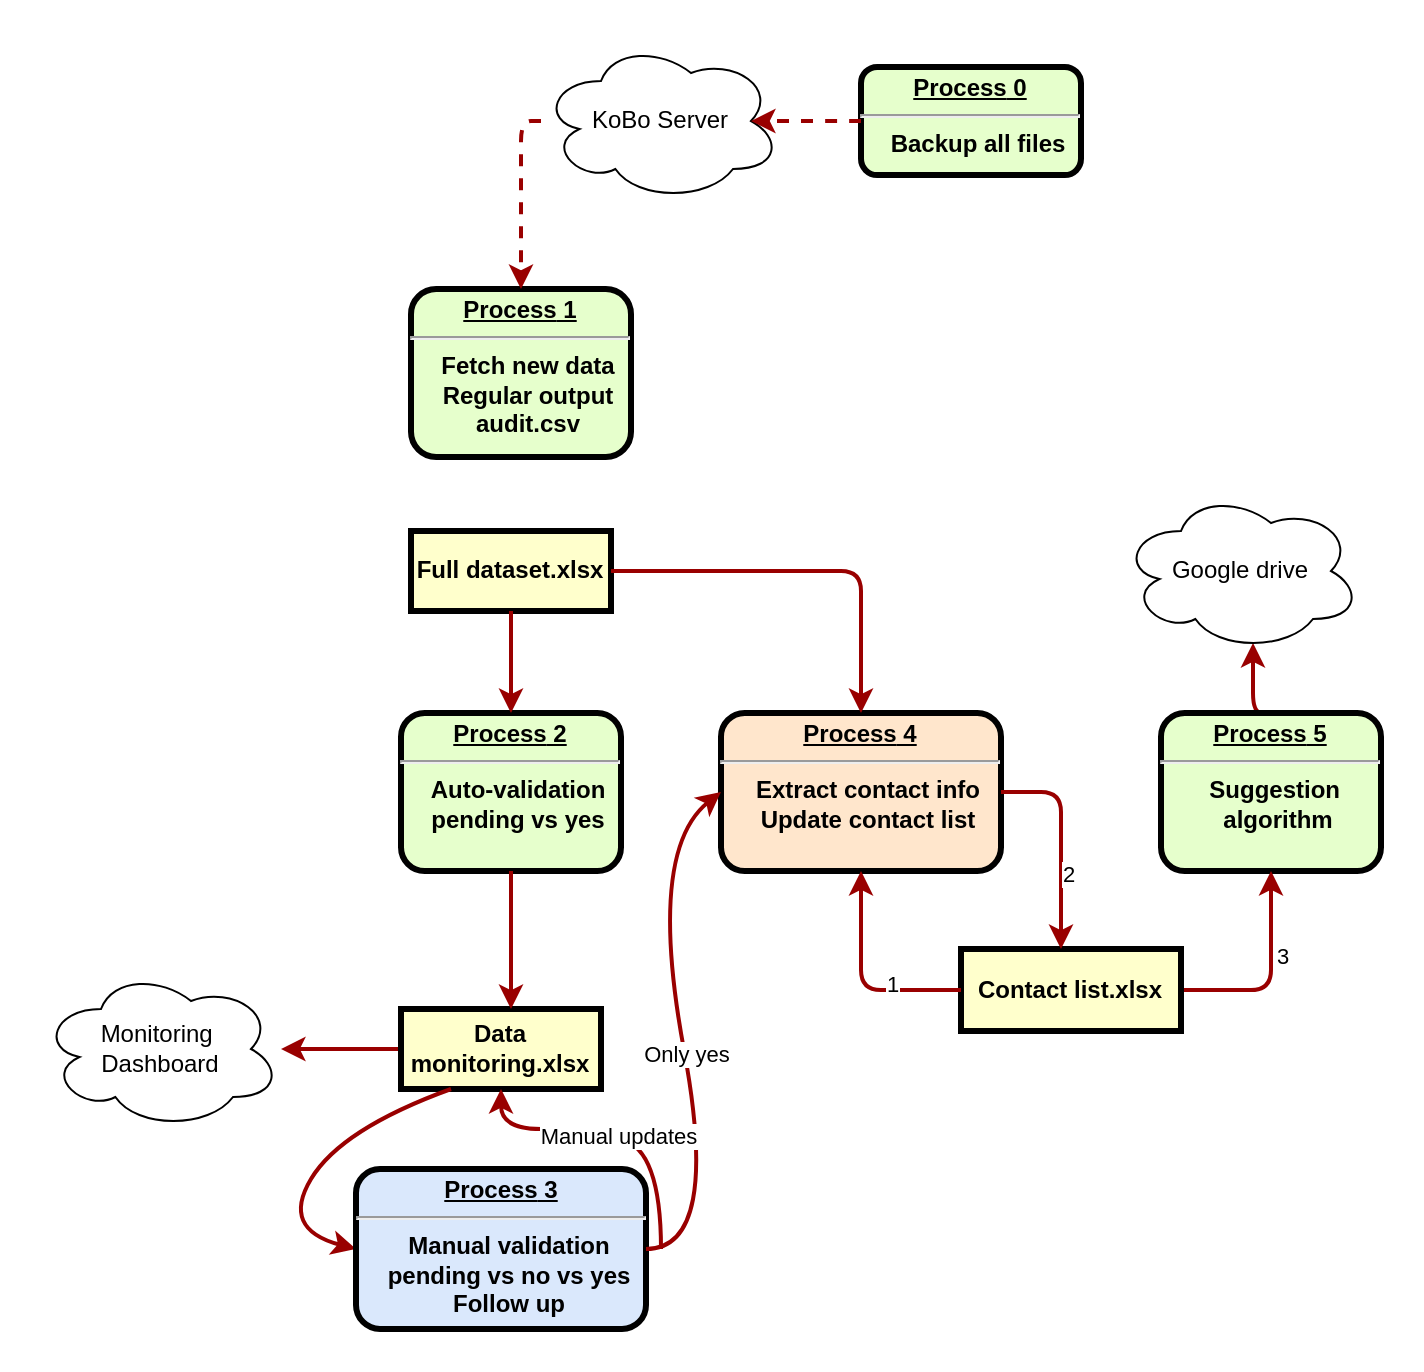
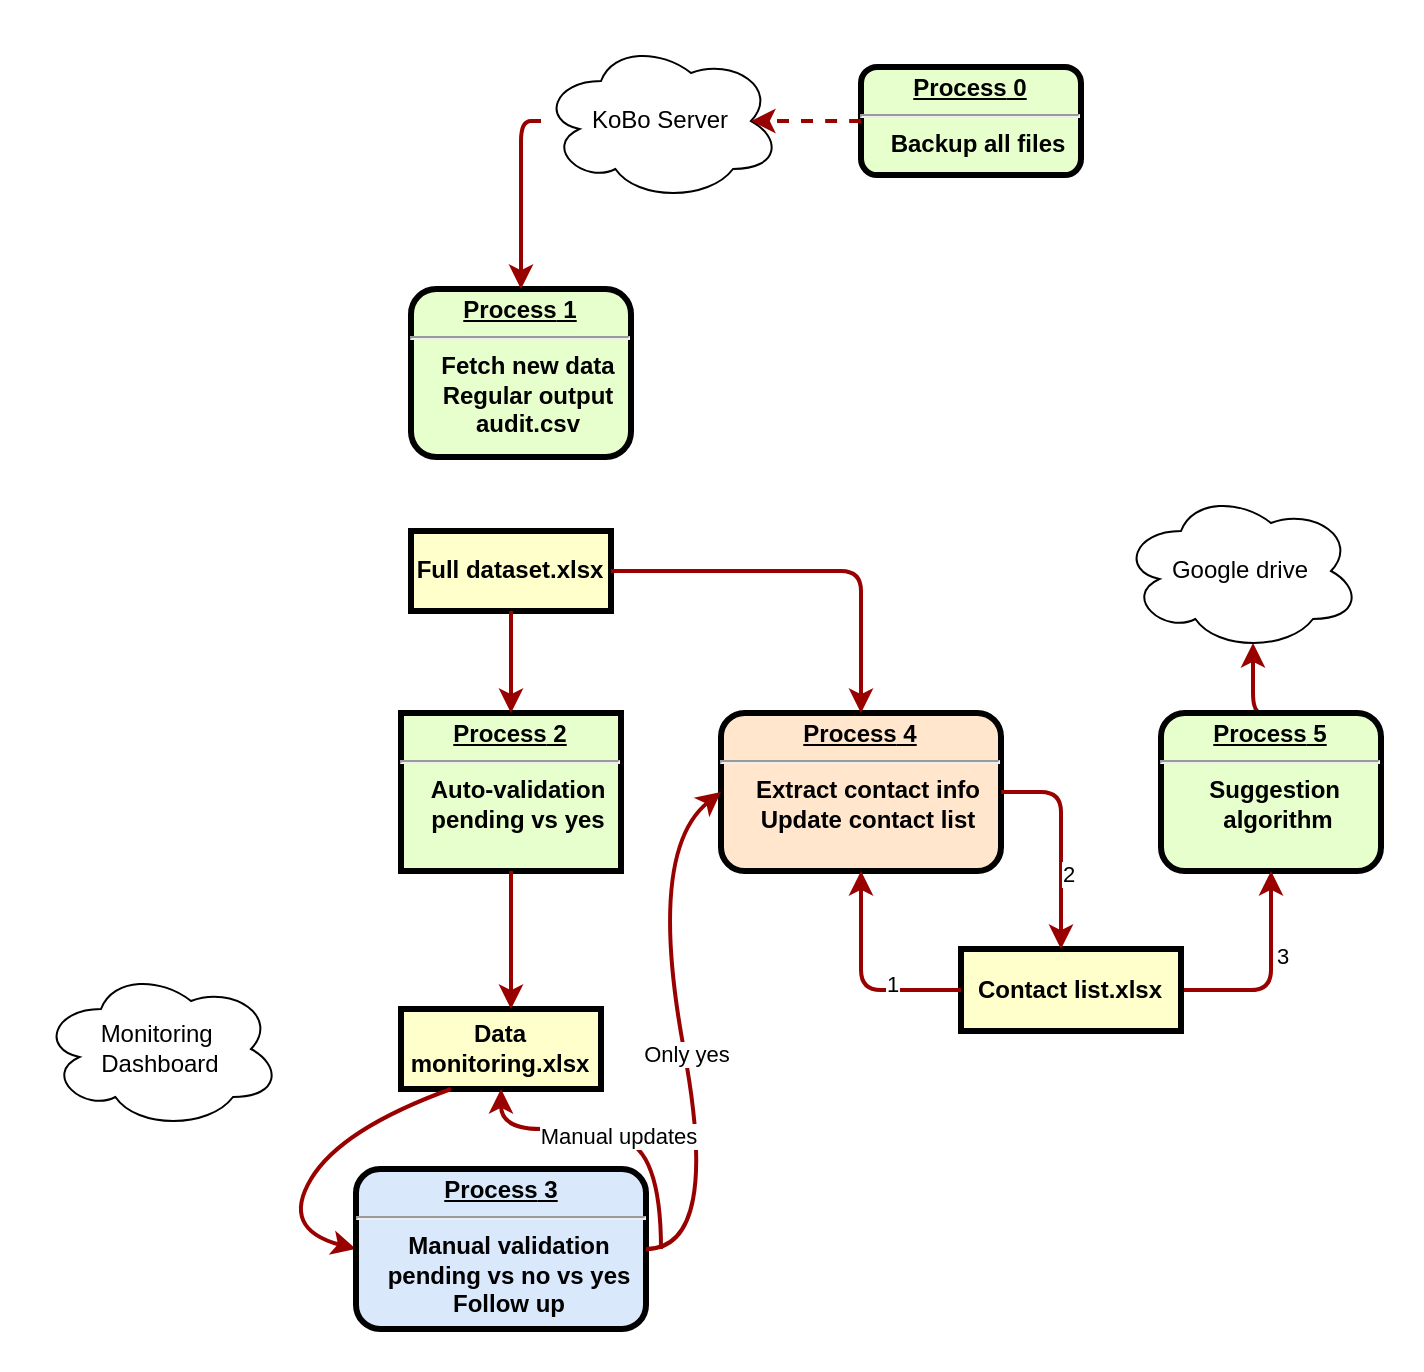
edge "KoBo Server" -> "Process 1 Fetch new data Regular output audit.csv": style dashed -> solid
node "Process 2 Auto-validation pending vs yes": shape rounded rectangle -> rectangle
edge "Data monitoring.xlsx" -> "Monitoring Dashboard": removed
